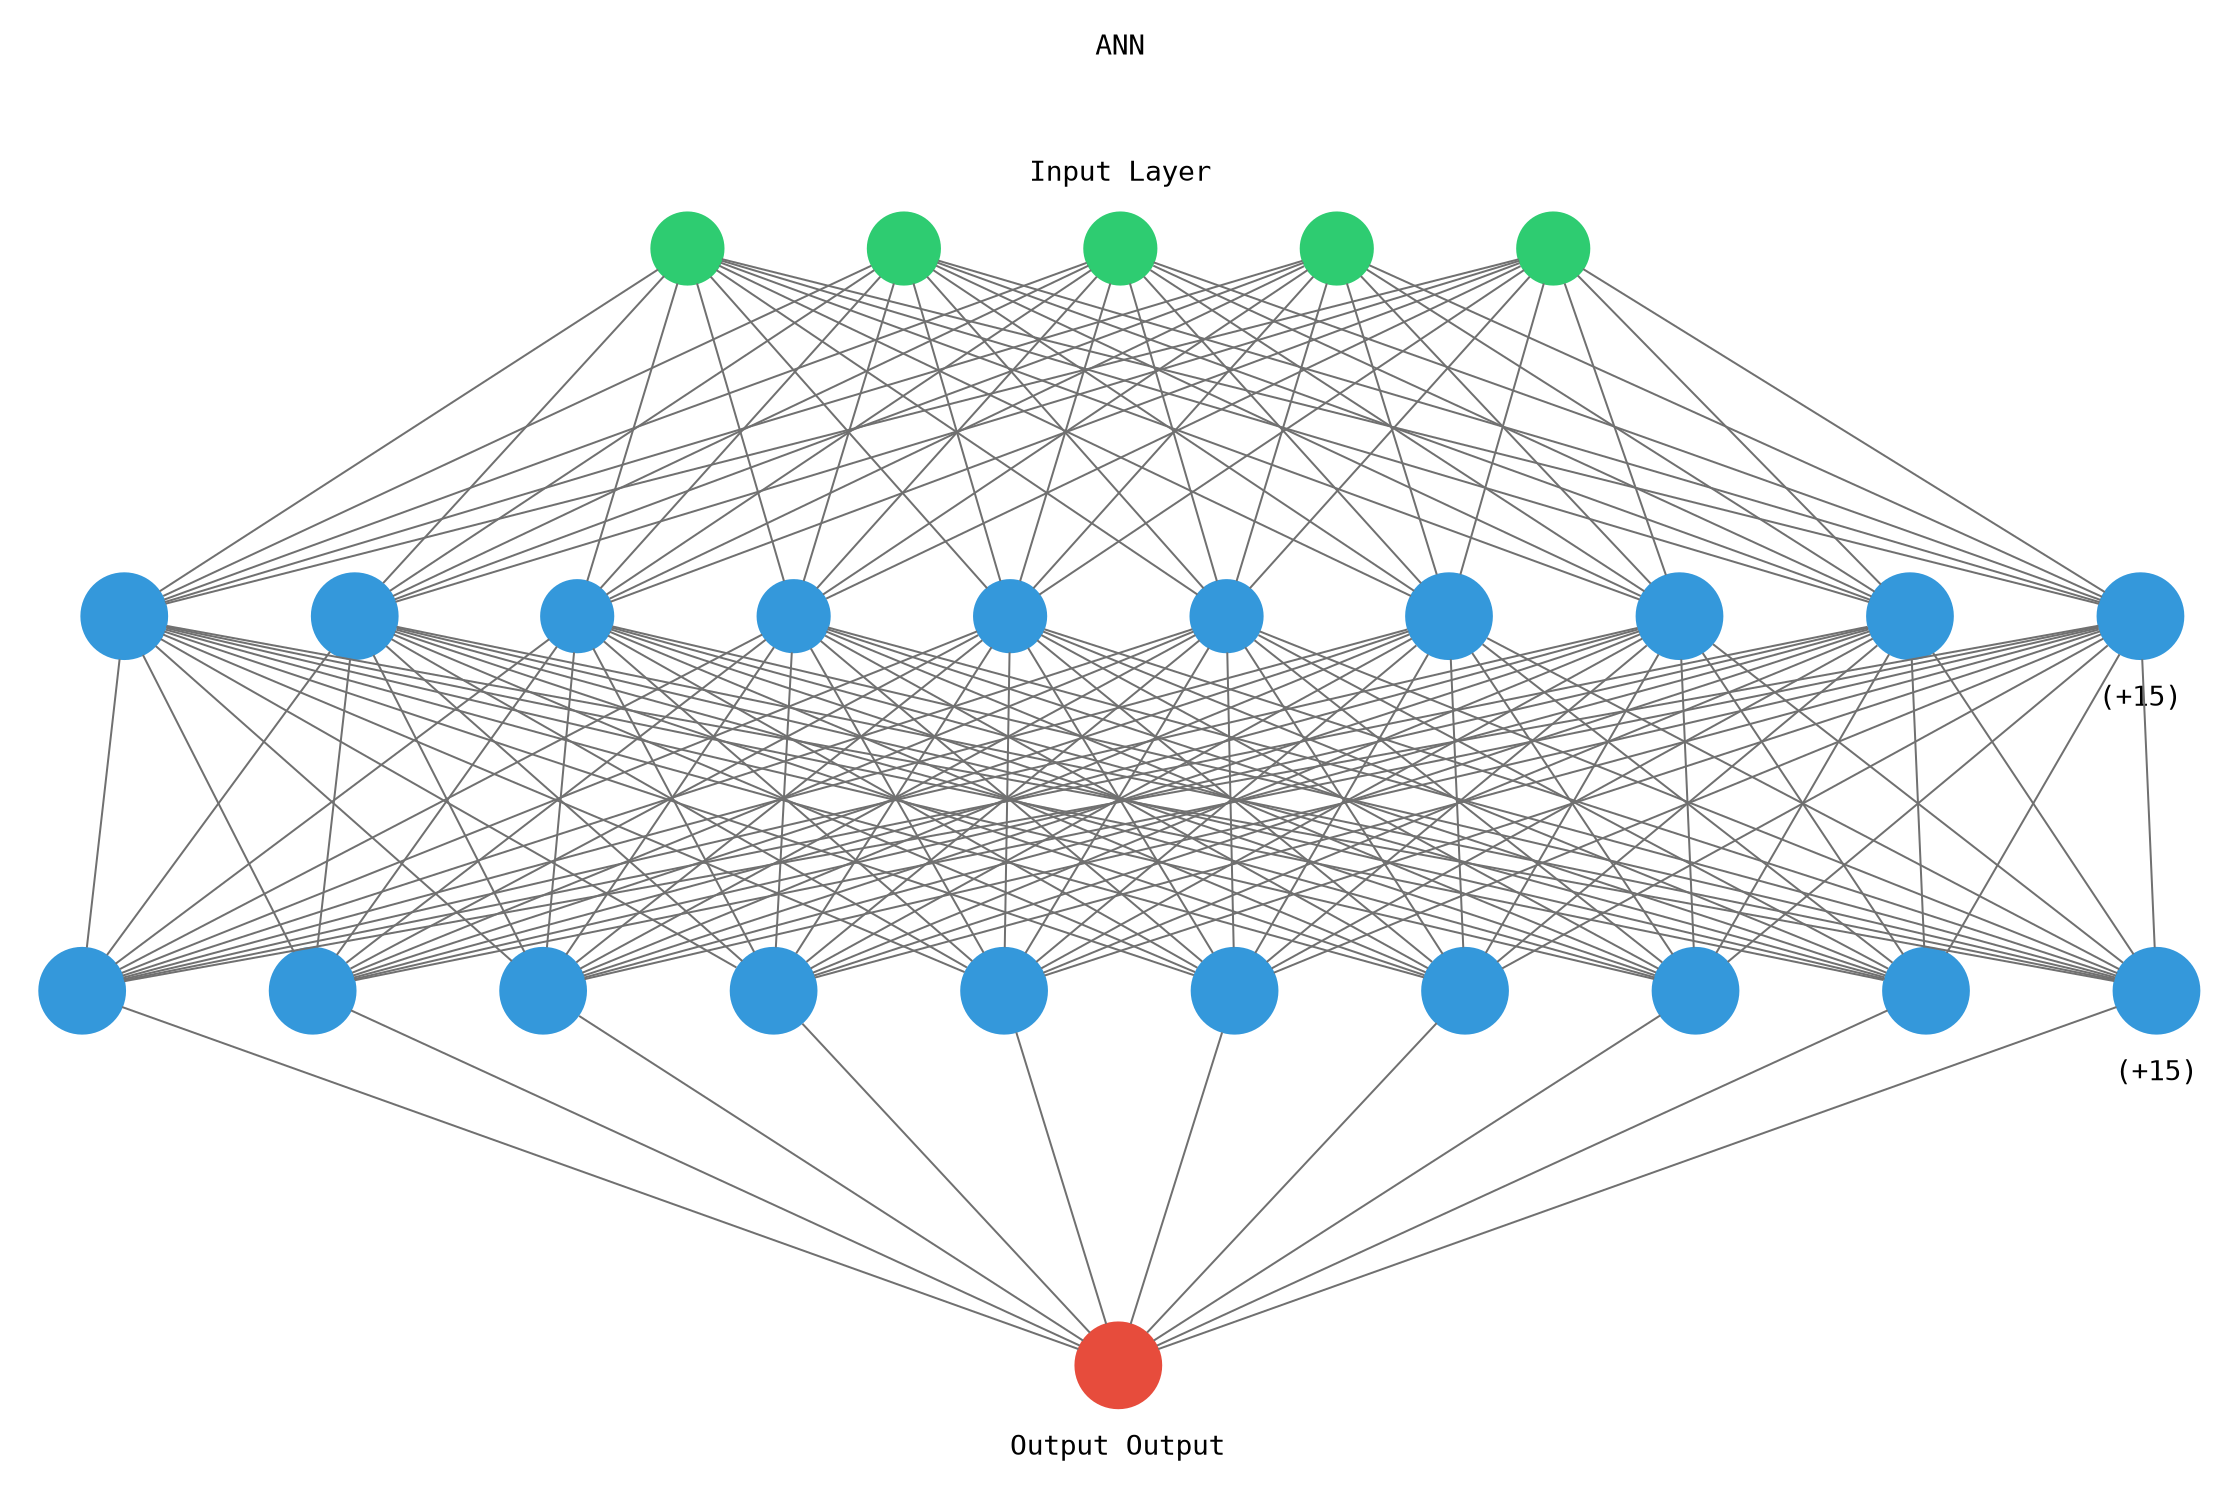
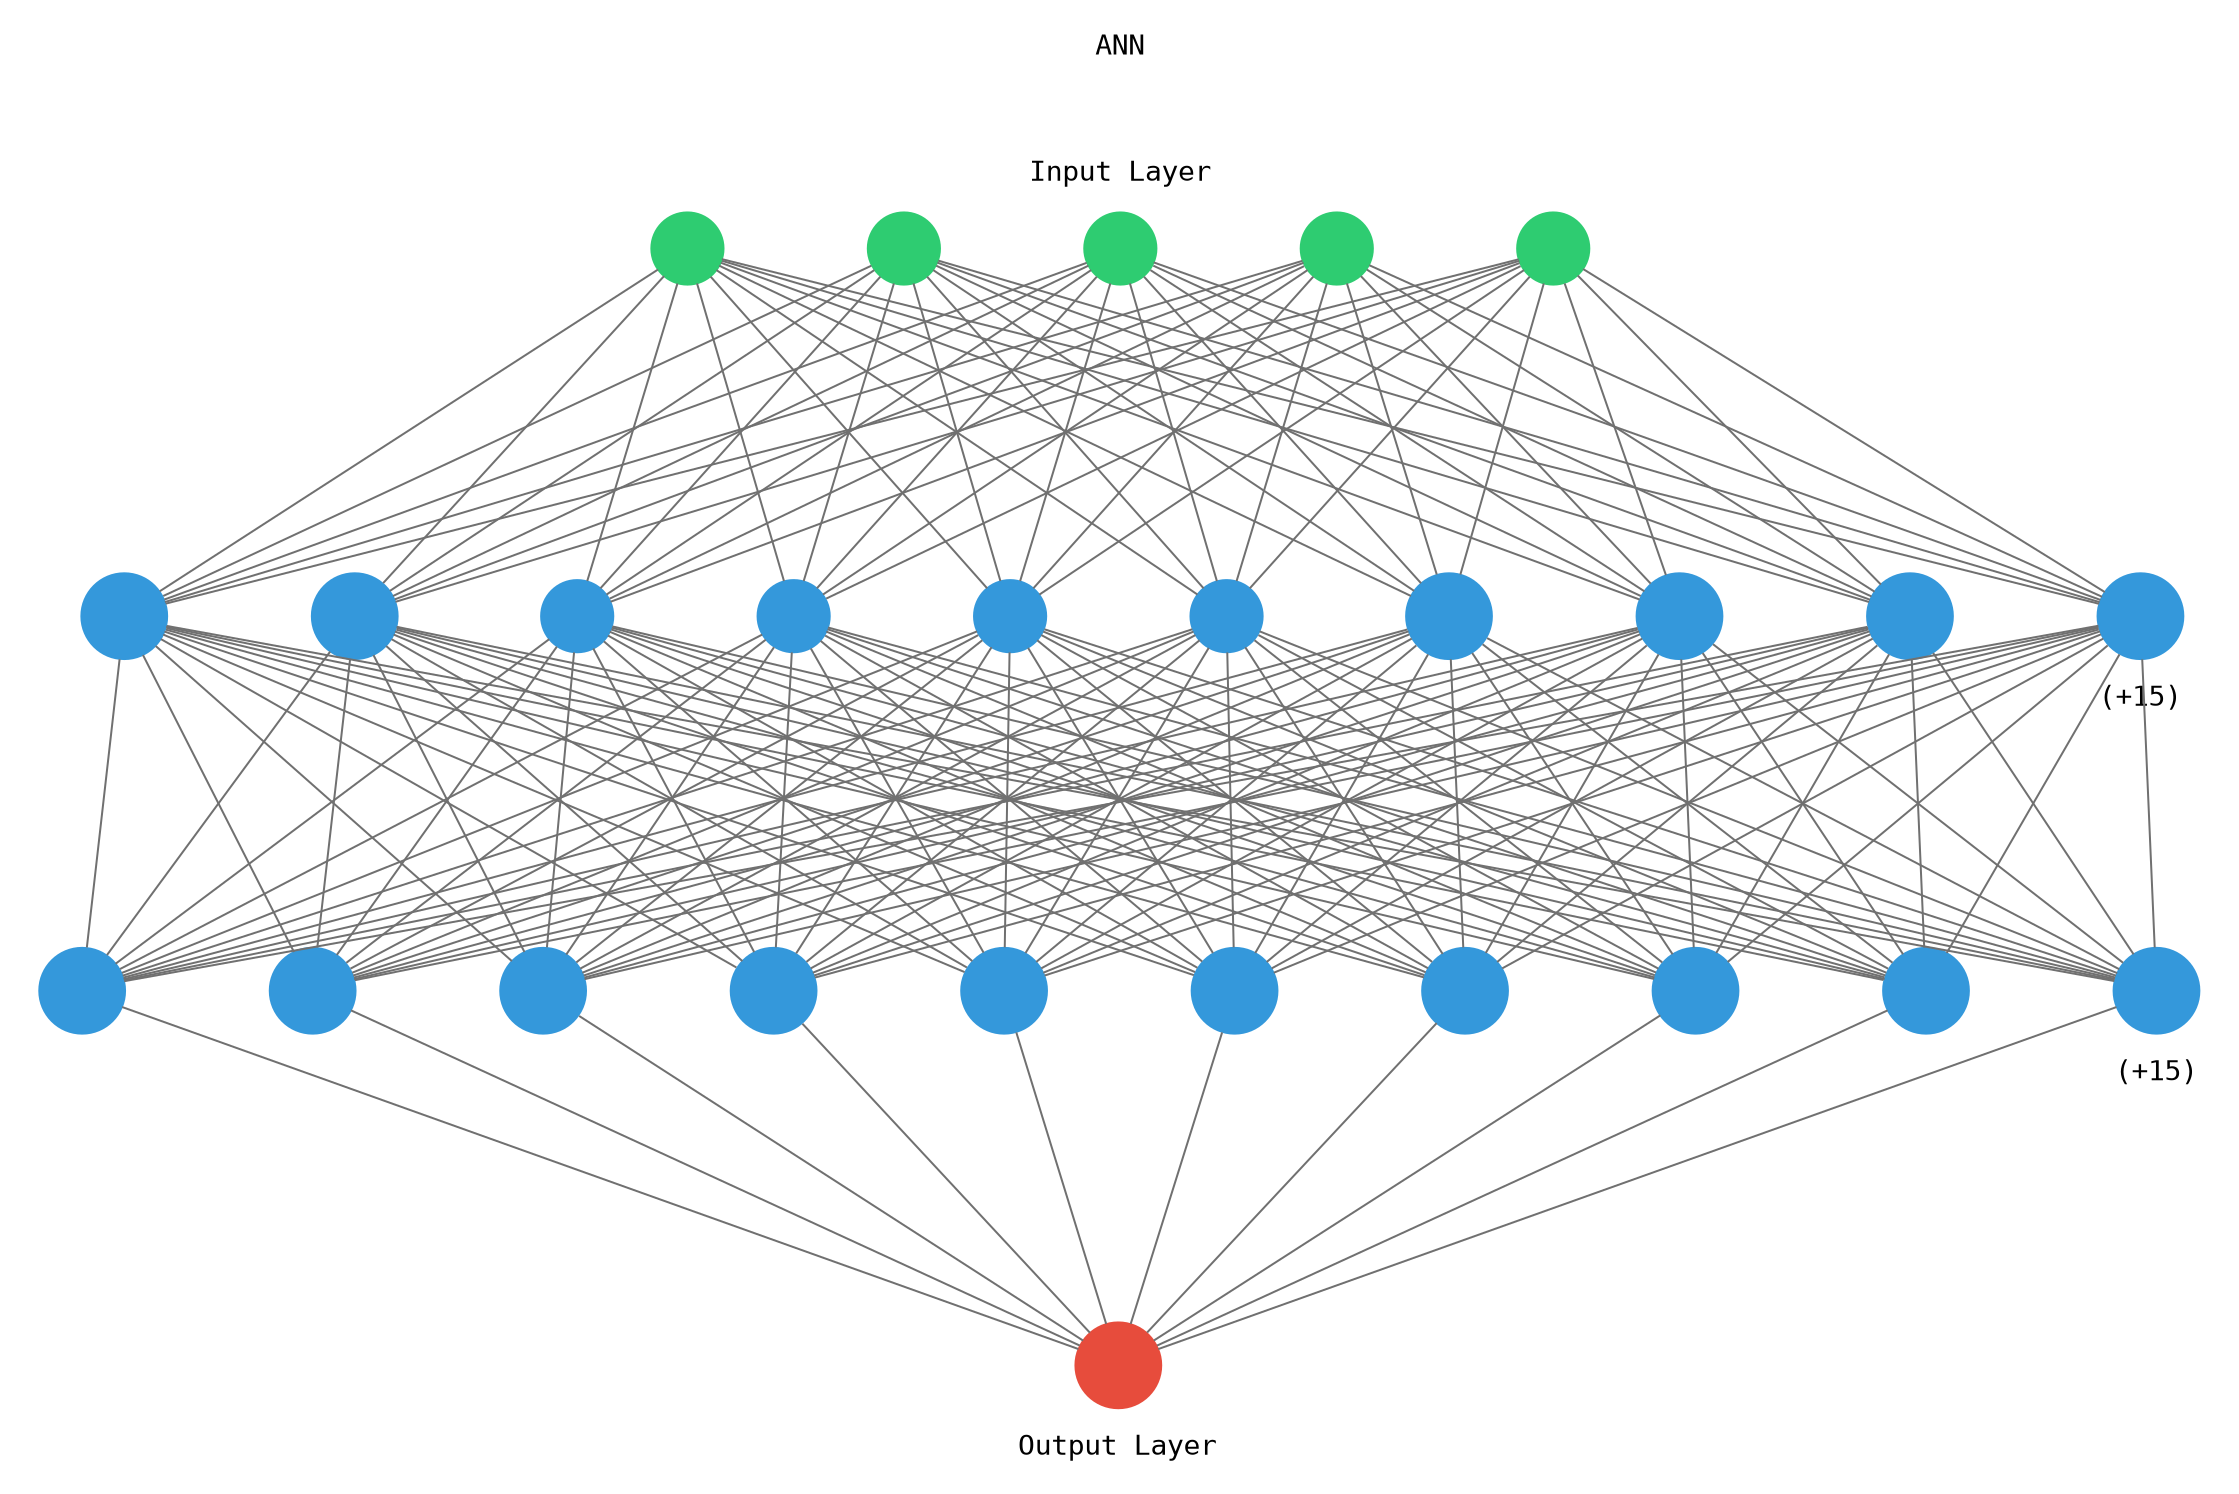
cluster "Output Output": label "Output Output" -> "Output Layer"
